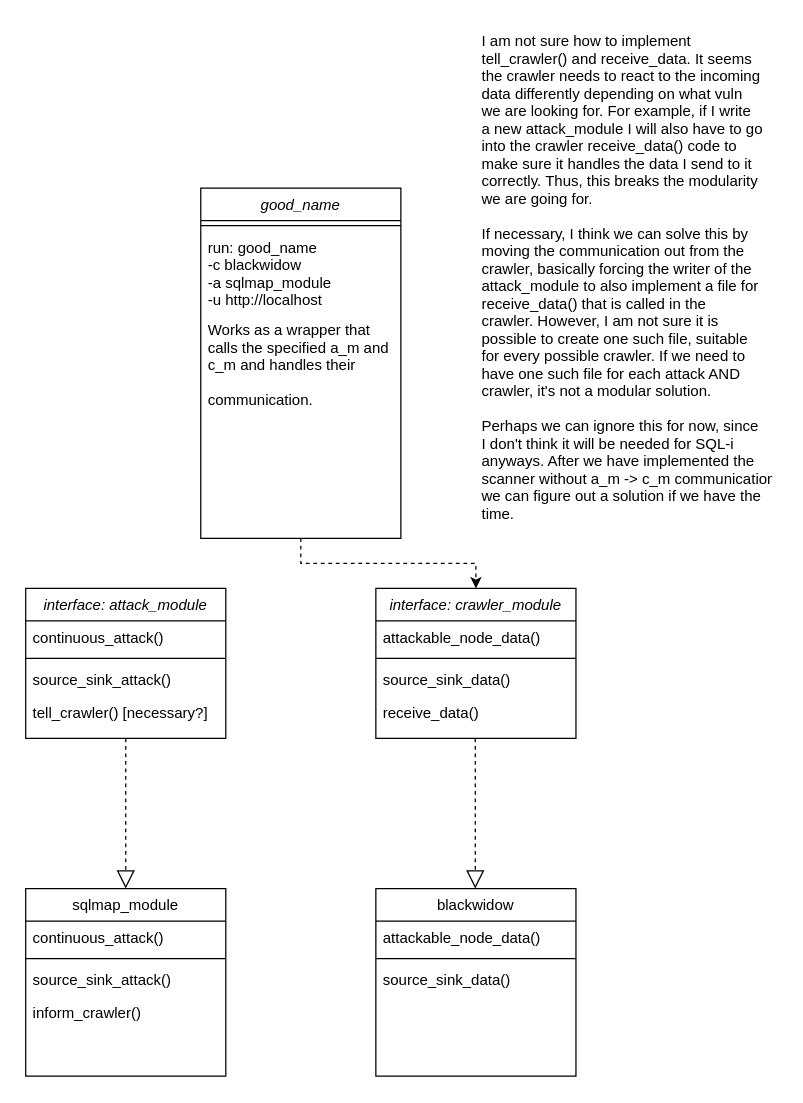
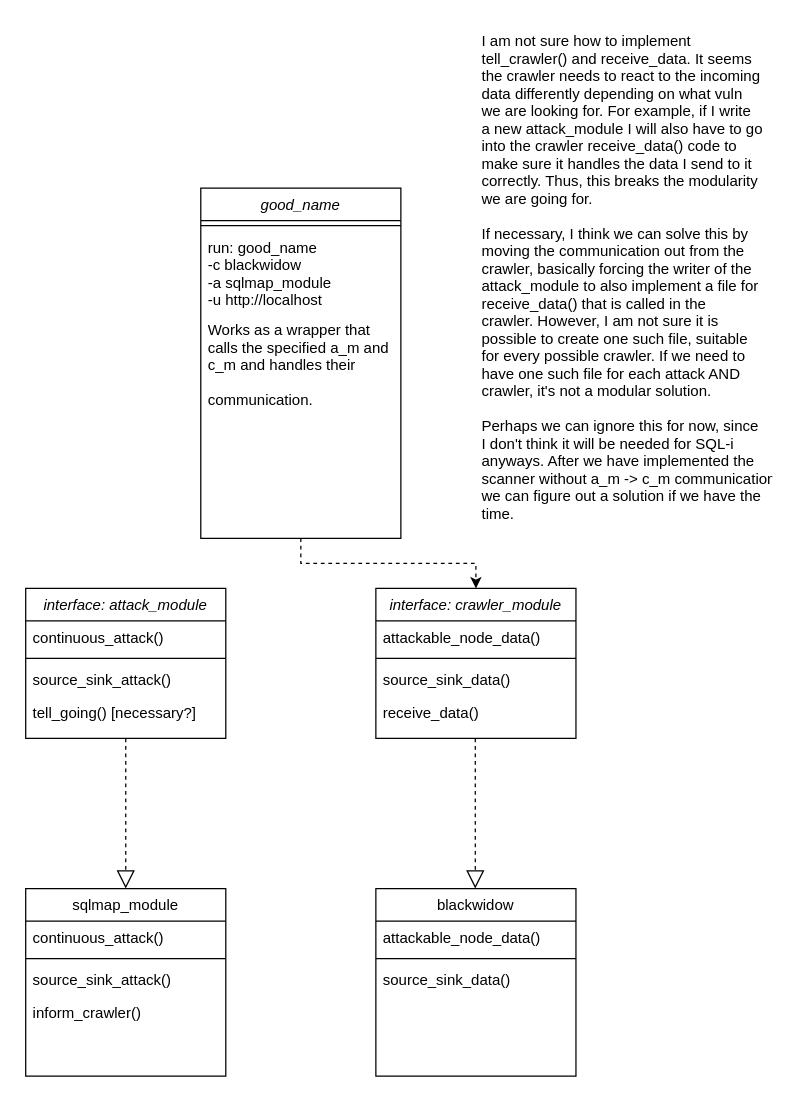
node "tell_crawler() [necessary?]": label "tell_crawler() [necessary?]" -> "tell_going() [necessary?]"
